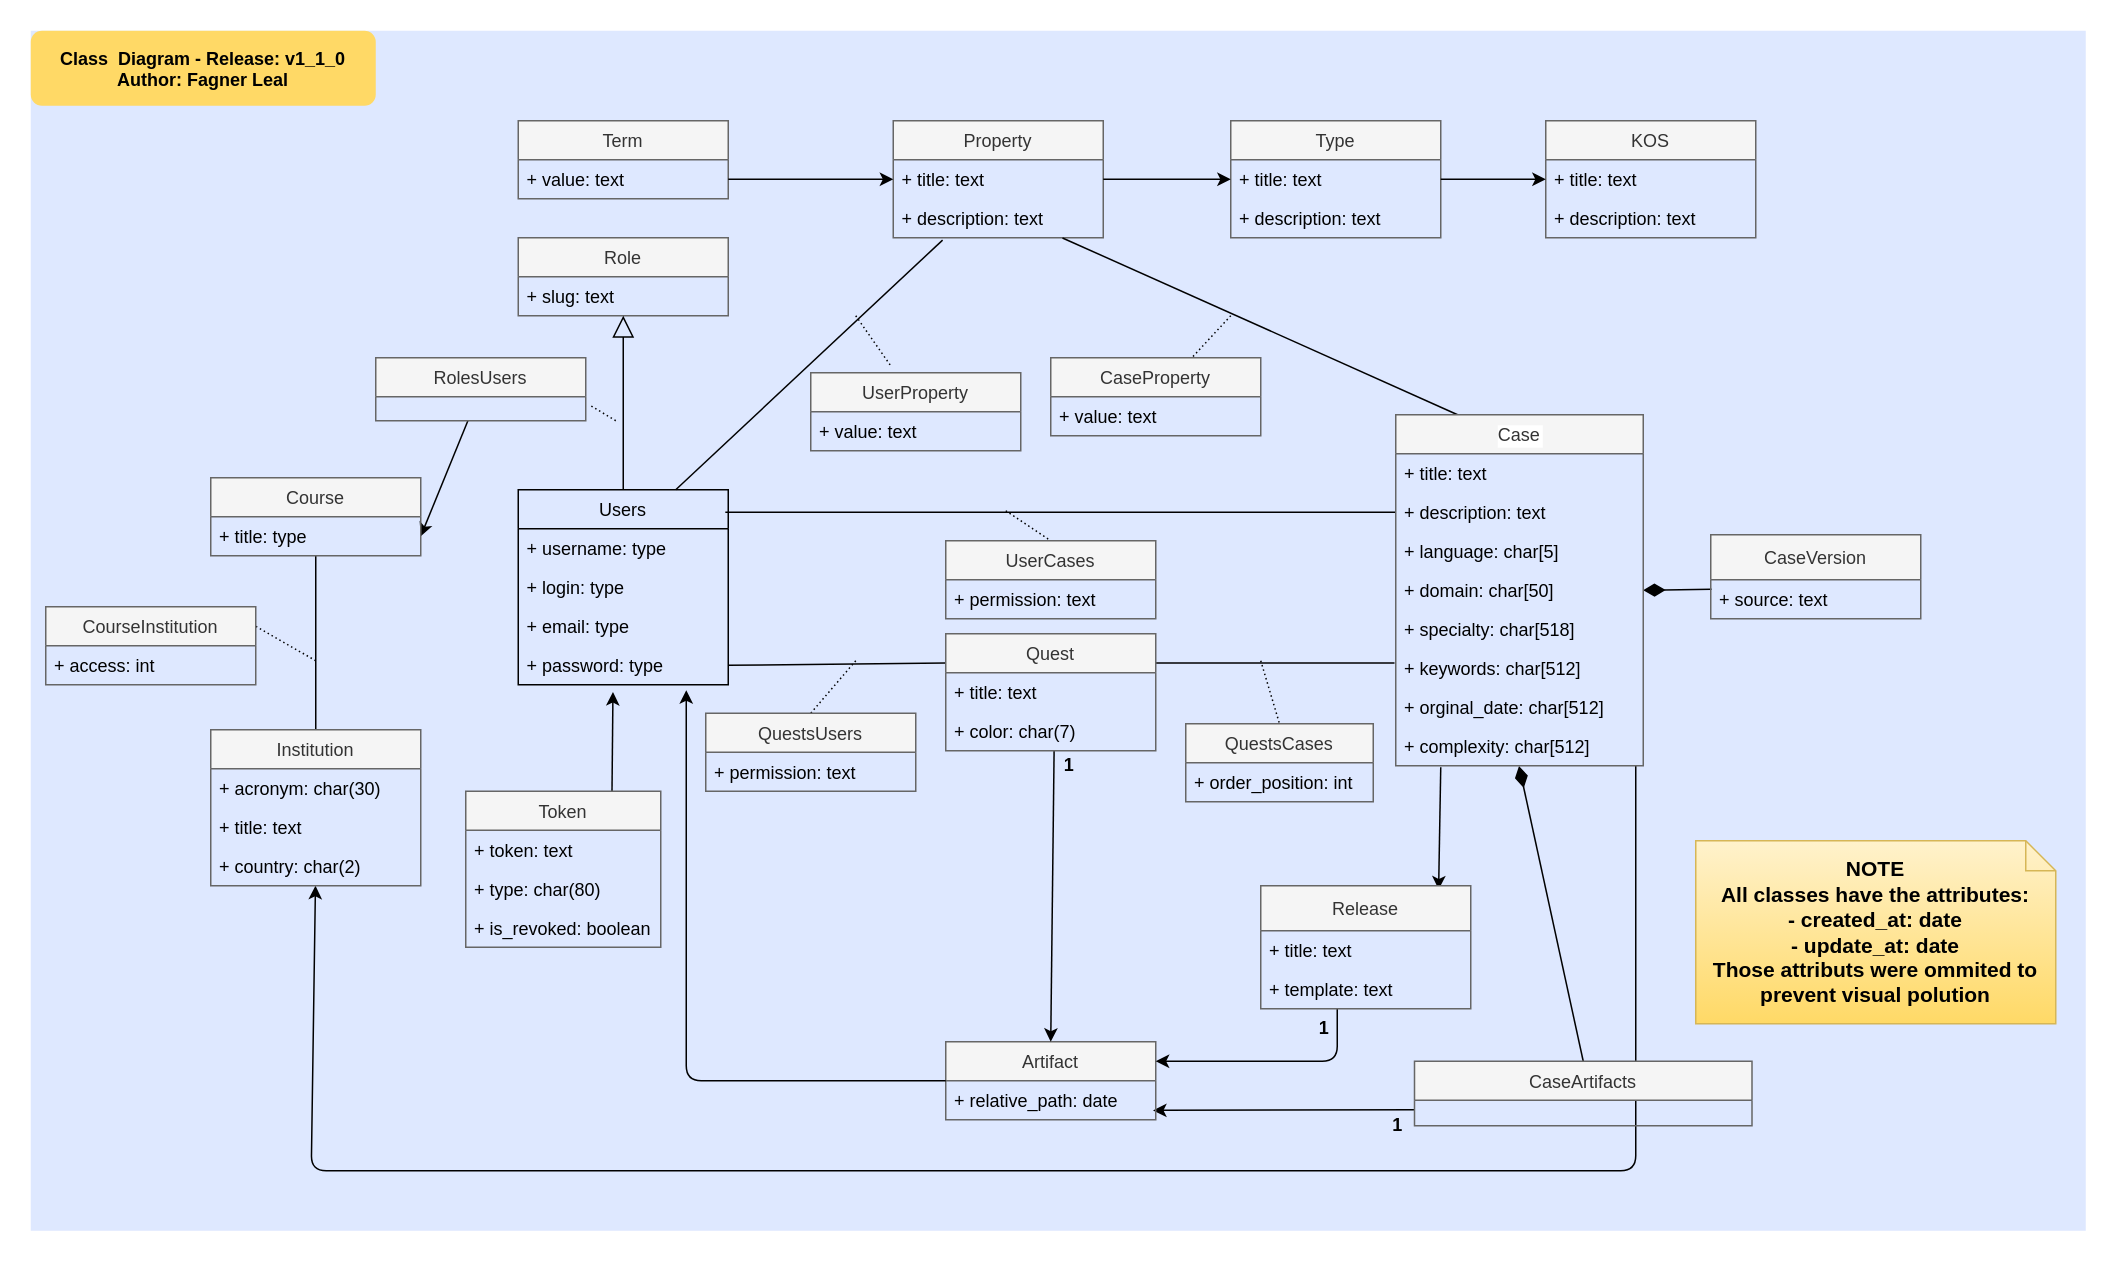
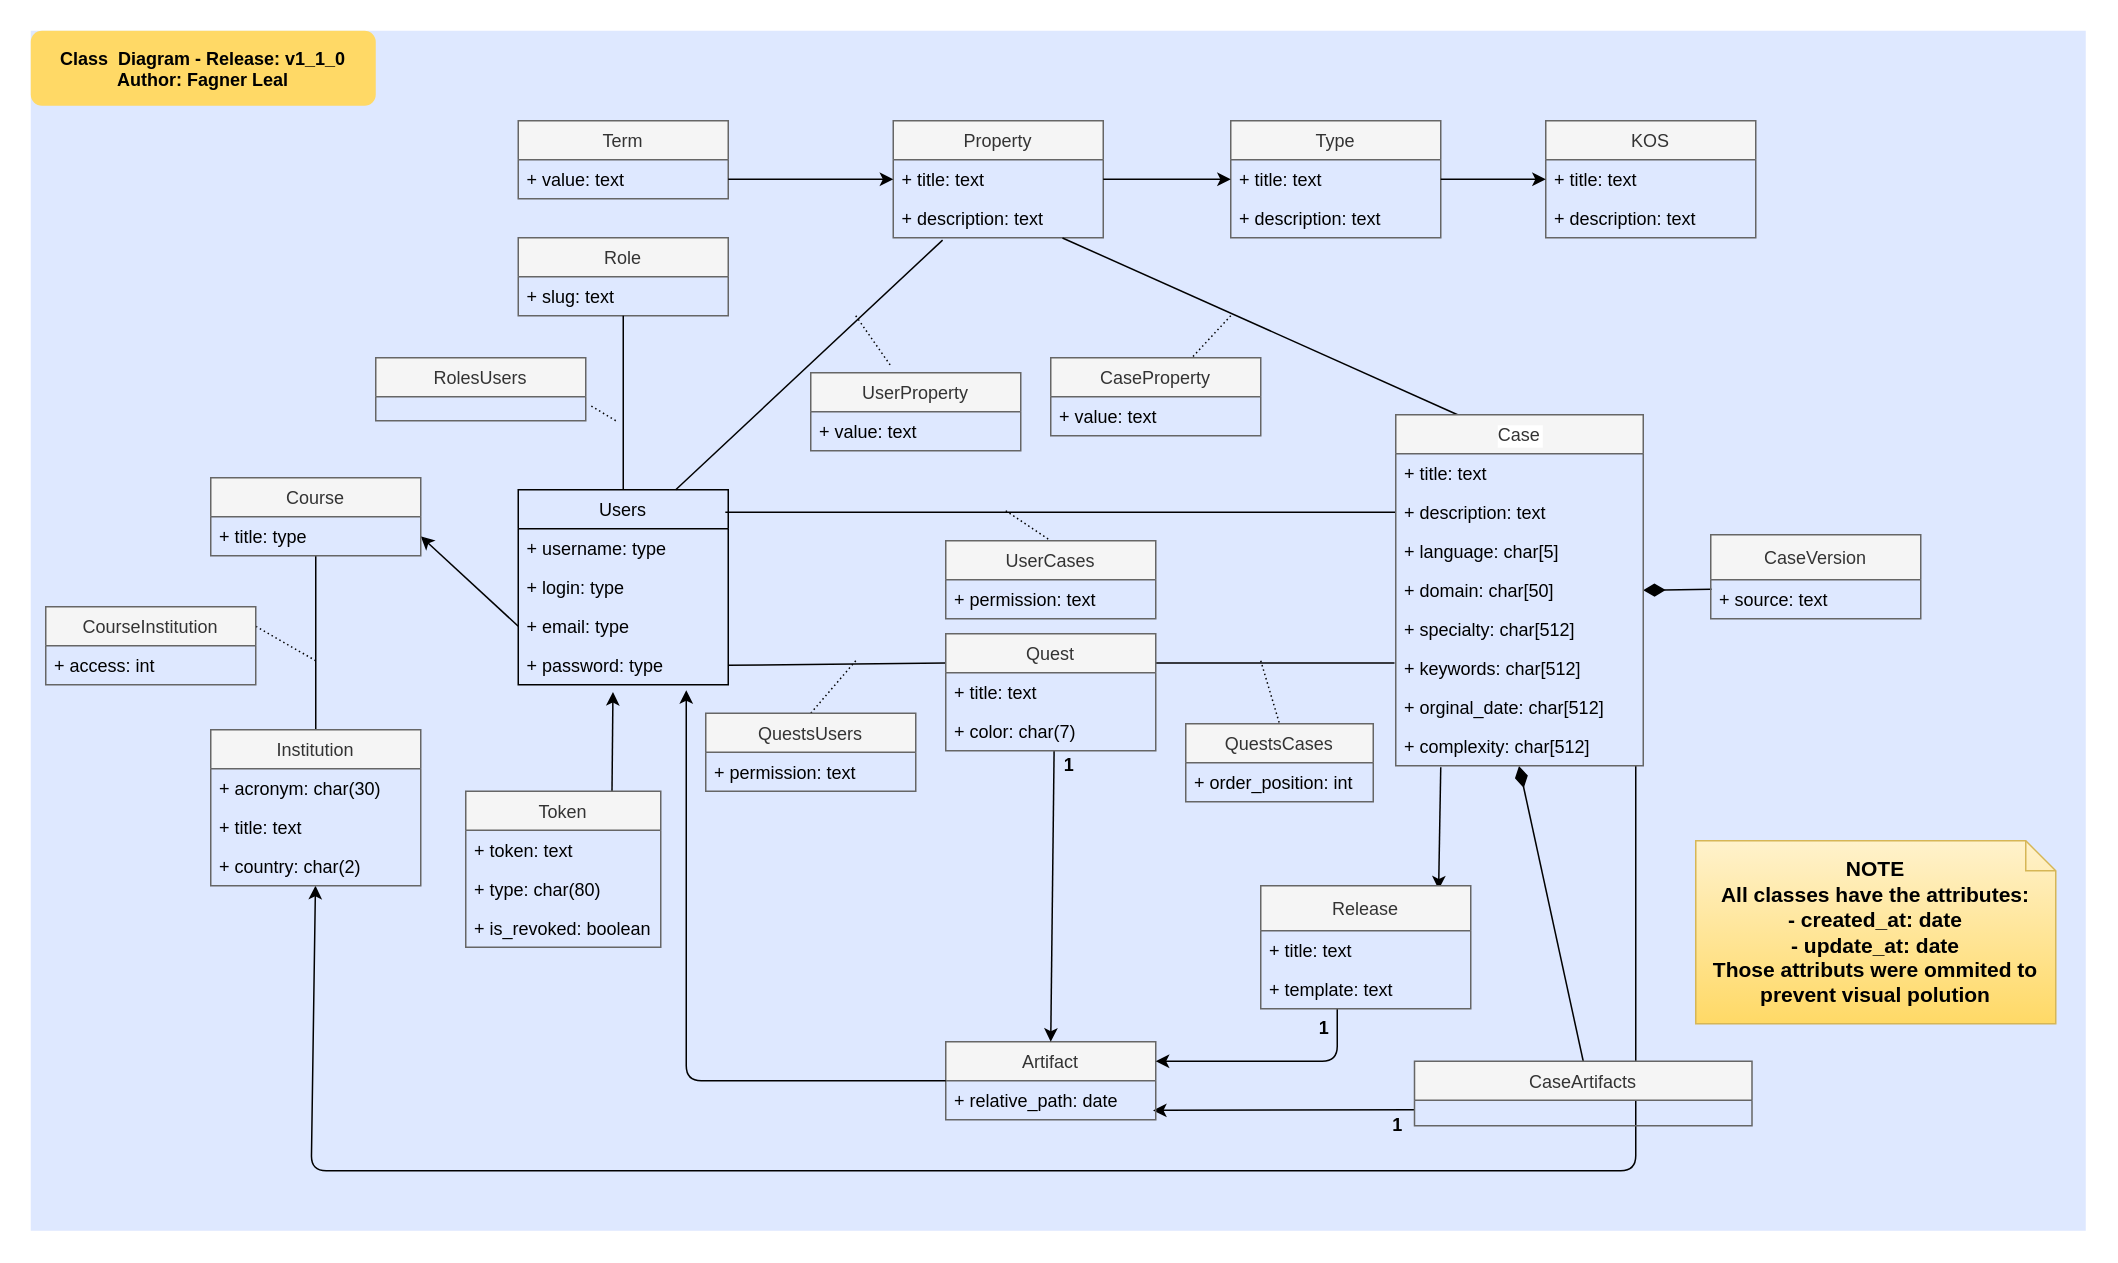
edge "Users" -> "Role": arrowhead block -> none
edge "RolesUsers" -> "+ title: type": now "+ email: type" -> "+ title: type"
node "+ specialty: char[518]": label "+ specialty: char[518]" -> "+ specialty: char[512]"
